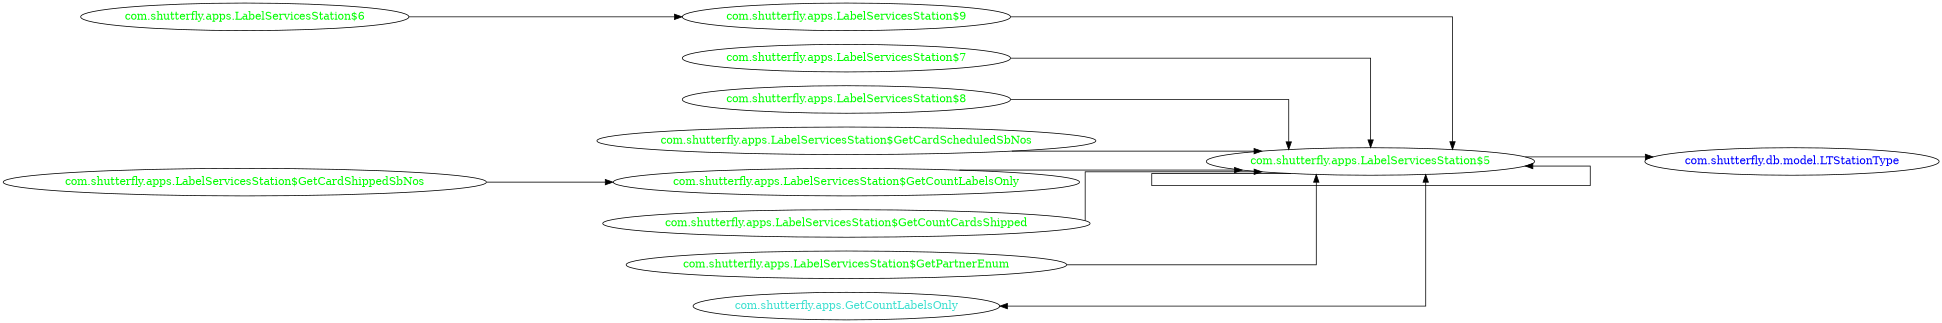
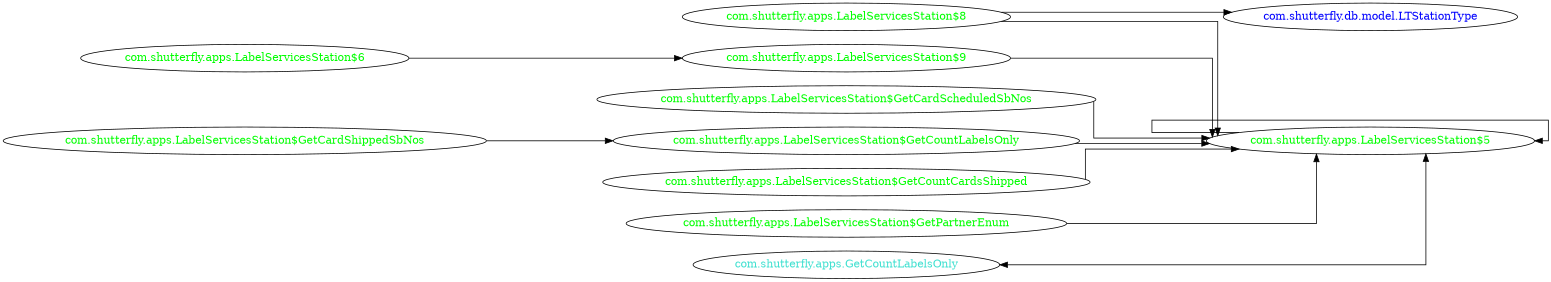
node "com.shutterfly.apps.LabelServicesStation$7": removed
edge "com.shutterfly.apps.LabelServicesStation$5" -> "com.shutterfly.db.model.LTStationType": now "com.shutterfly.apps.LabelServicesStation$8" -> "com.shutterfly.db.model.LTStationType"
